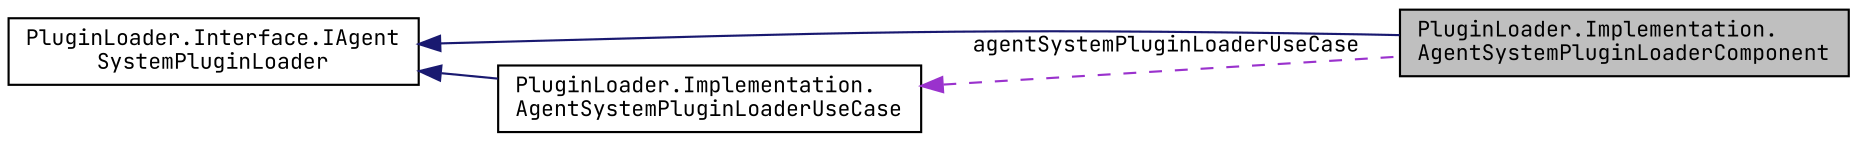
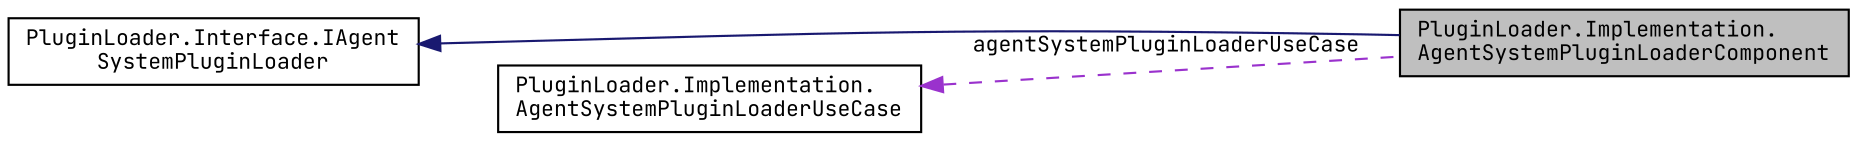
edge "PluginLoader.Implementation. AgentSystemPluginLoaderUseCase" -> "PluginLoader.Interface.IAgent SystemPluginLoader": removed
